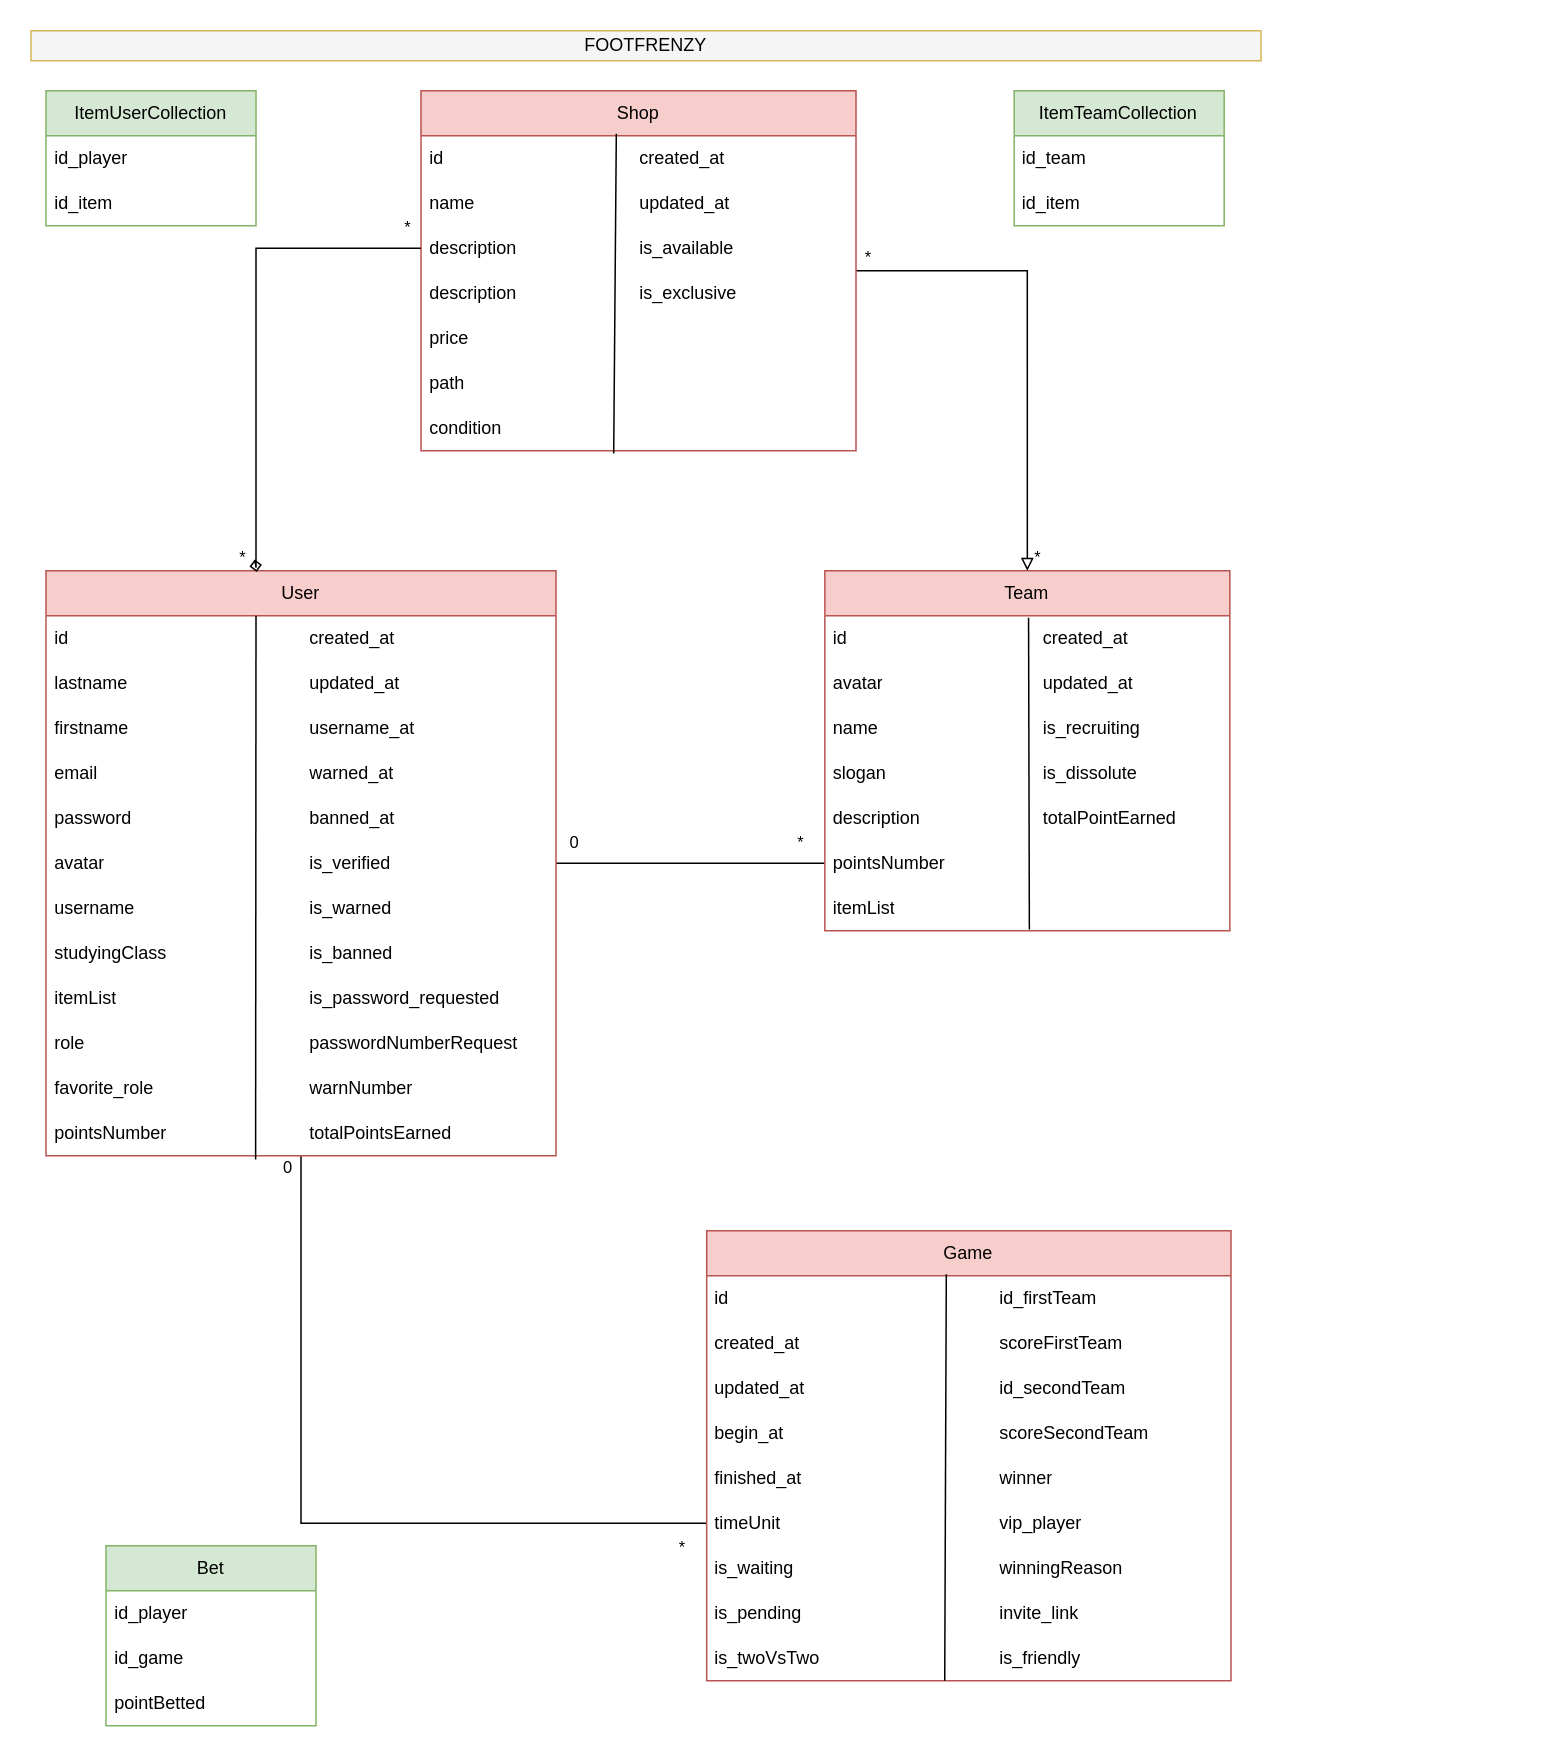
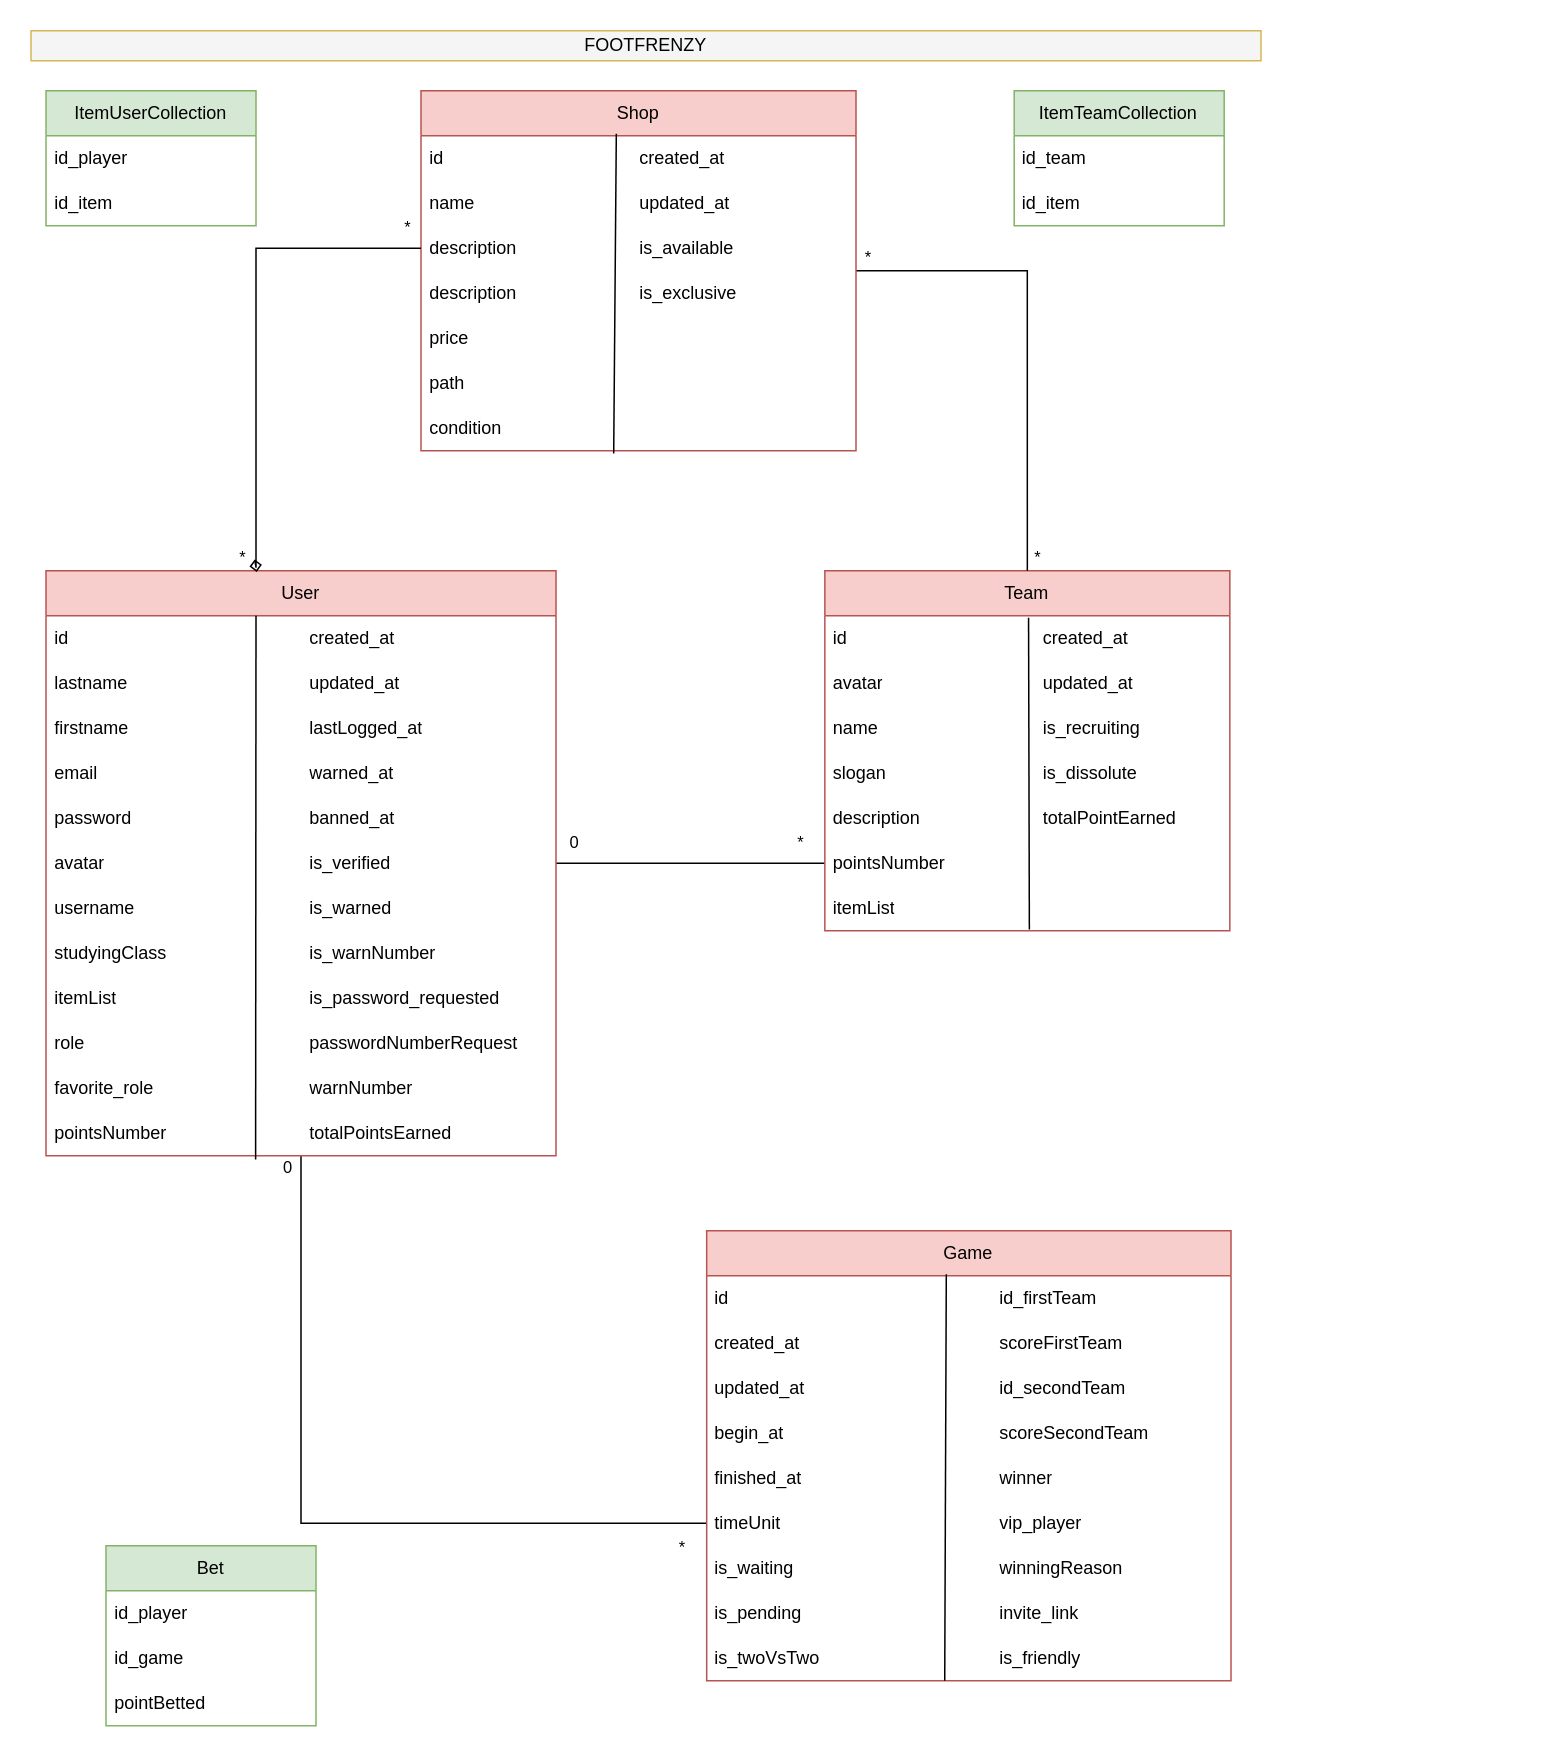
edge "Shop" -> "Team": arrowhead block -> none
node "username_at": label "username_at" -> "lastLogged_at"
node "is_banned": label "is_banned" -> "is_warnNumber"
